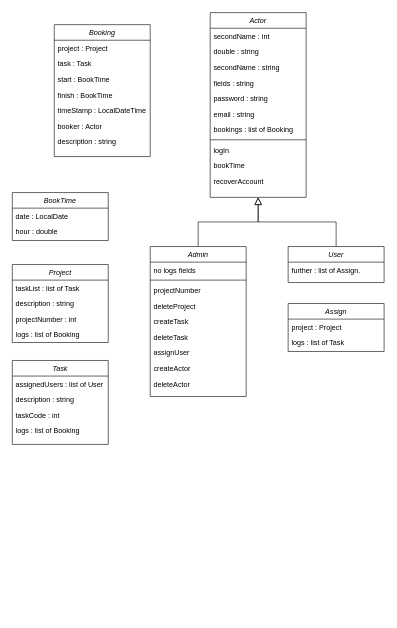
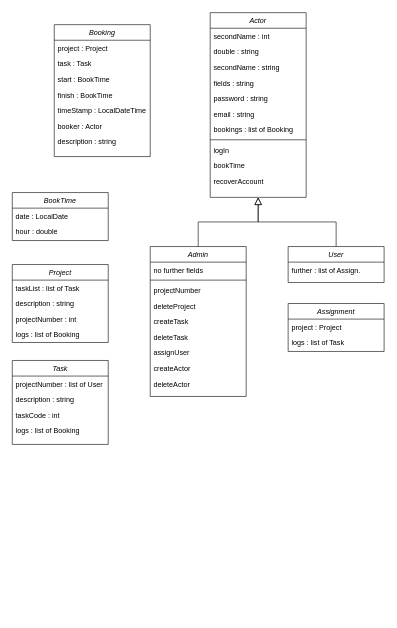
node "no logs fields": label "no logs fields" -> "no further fields"
node "Assign": label "Assign" -> "Assignment"
node "assignedUsers : list of User": label "assignedUsers : list of User" -> "projectNumber : list of User"
